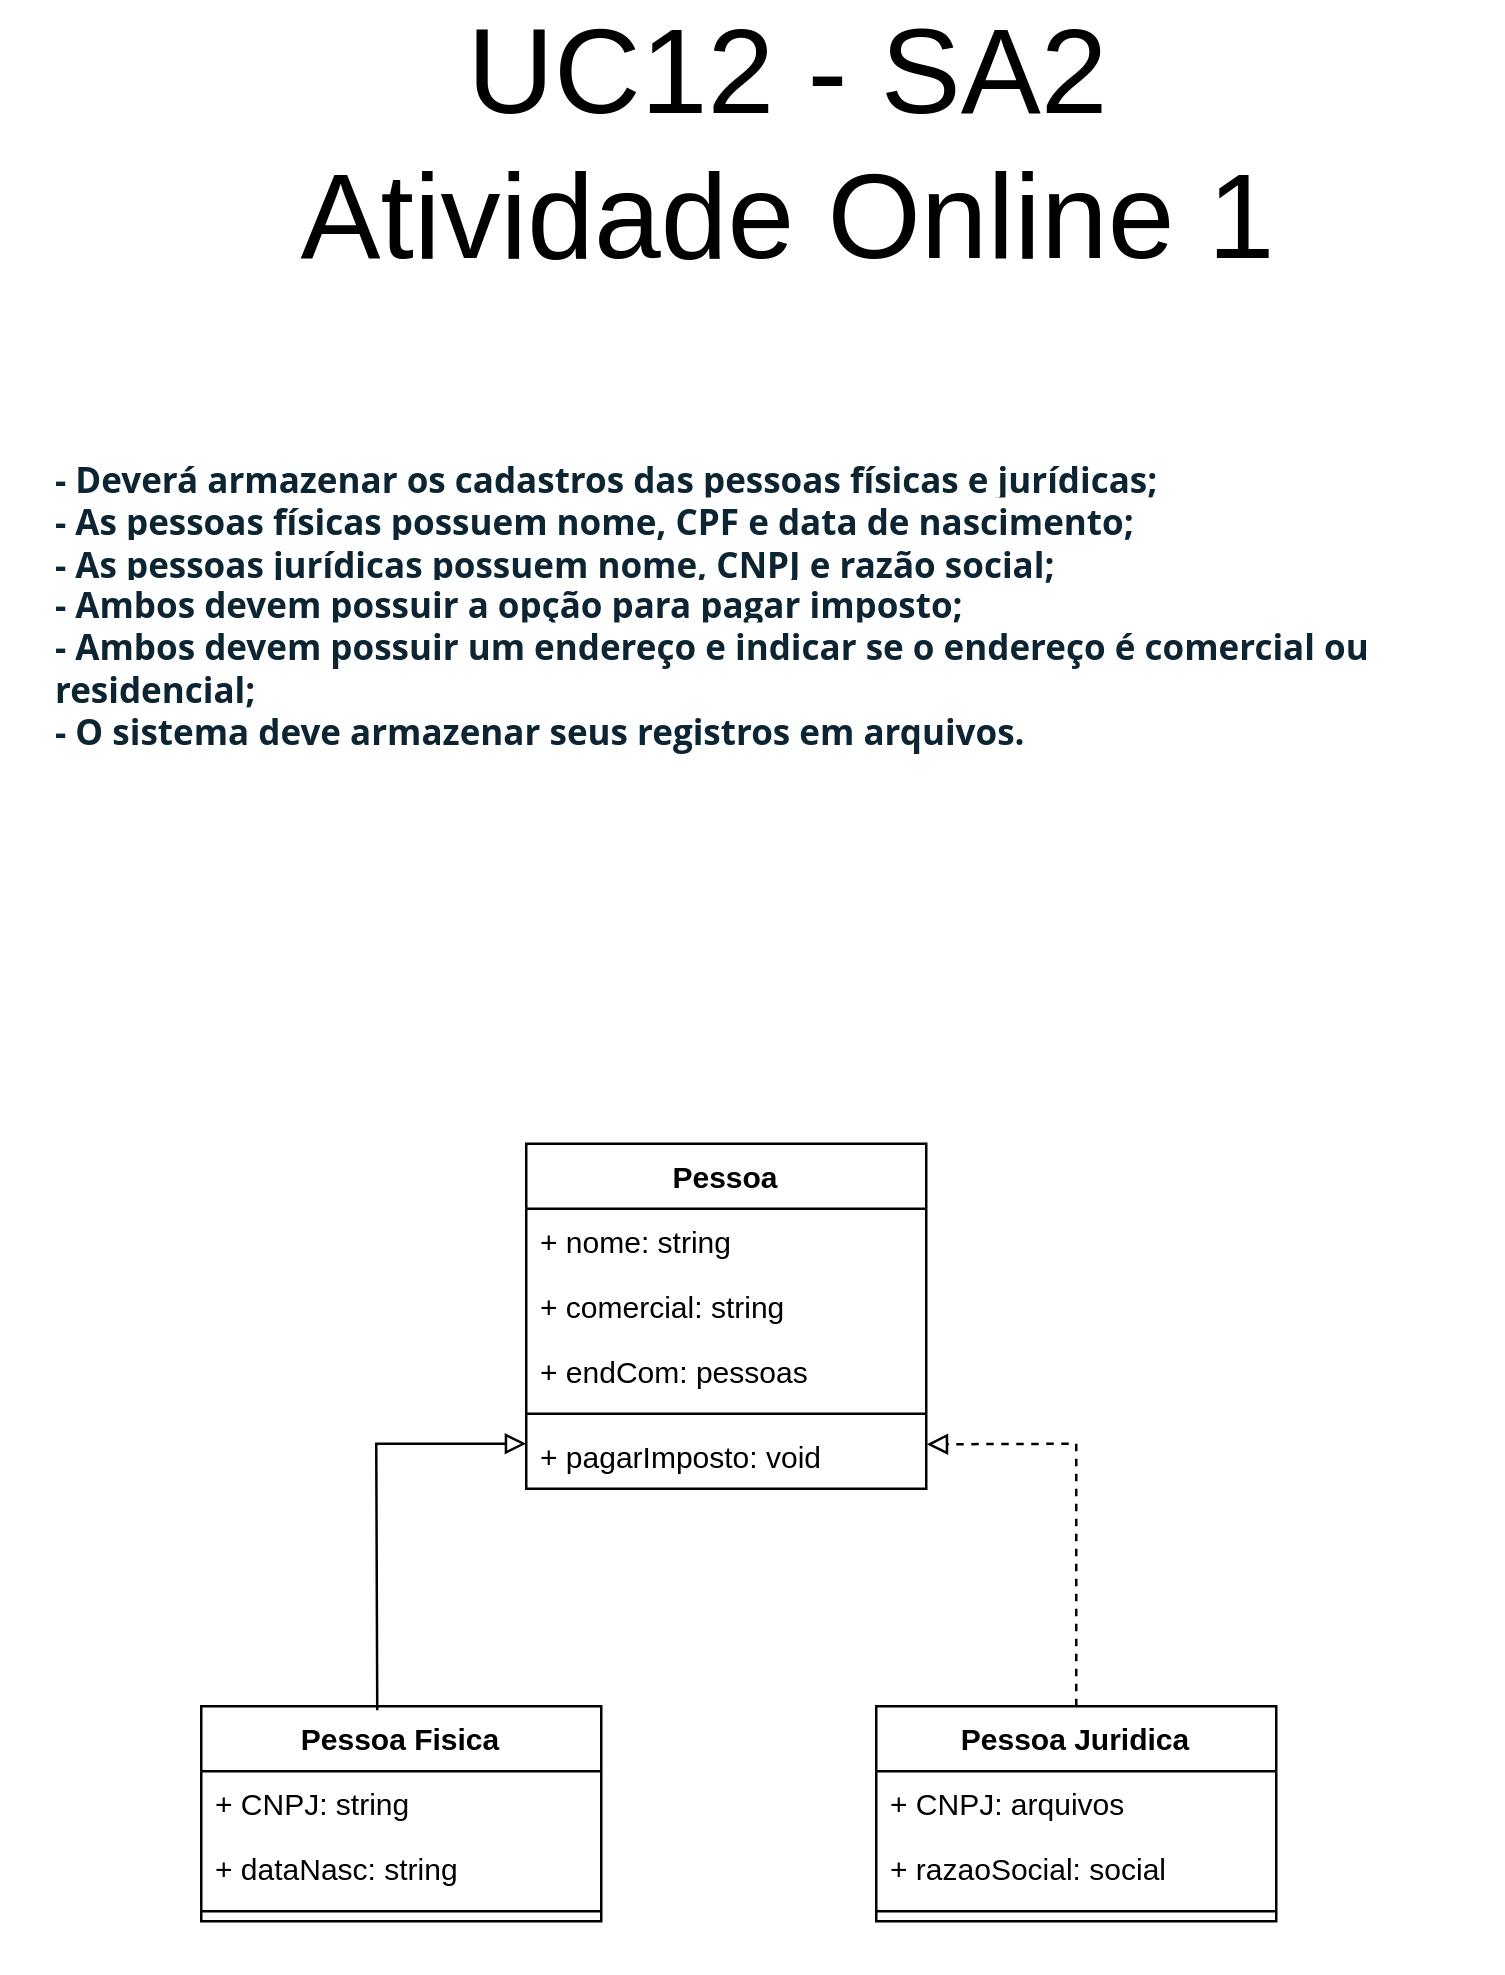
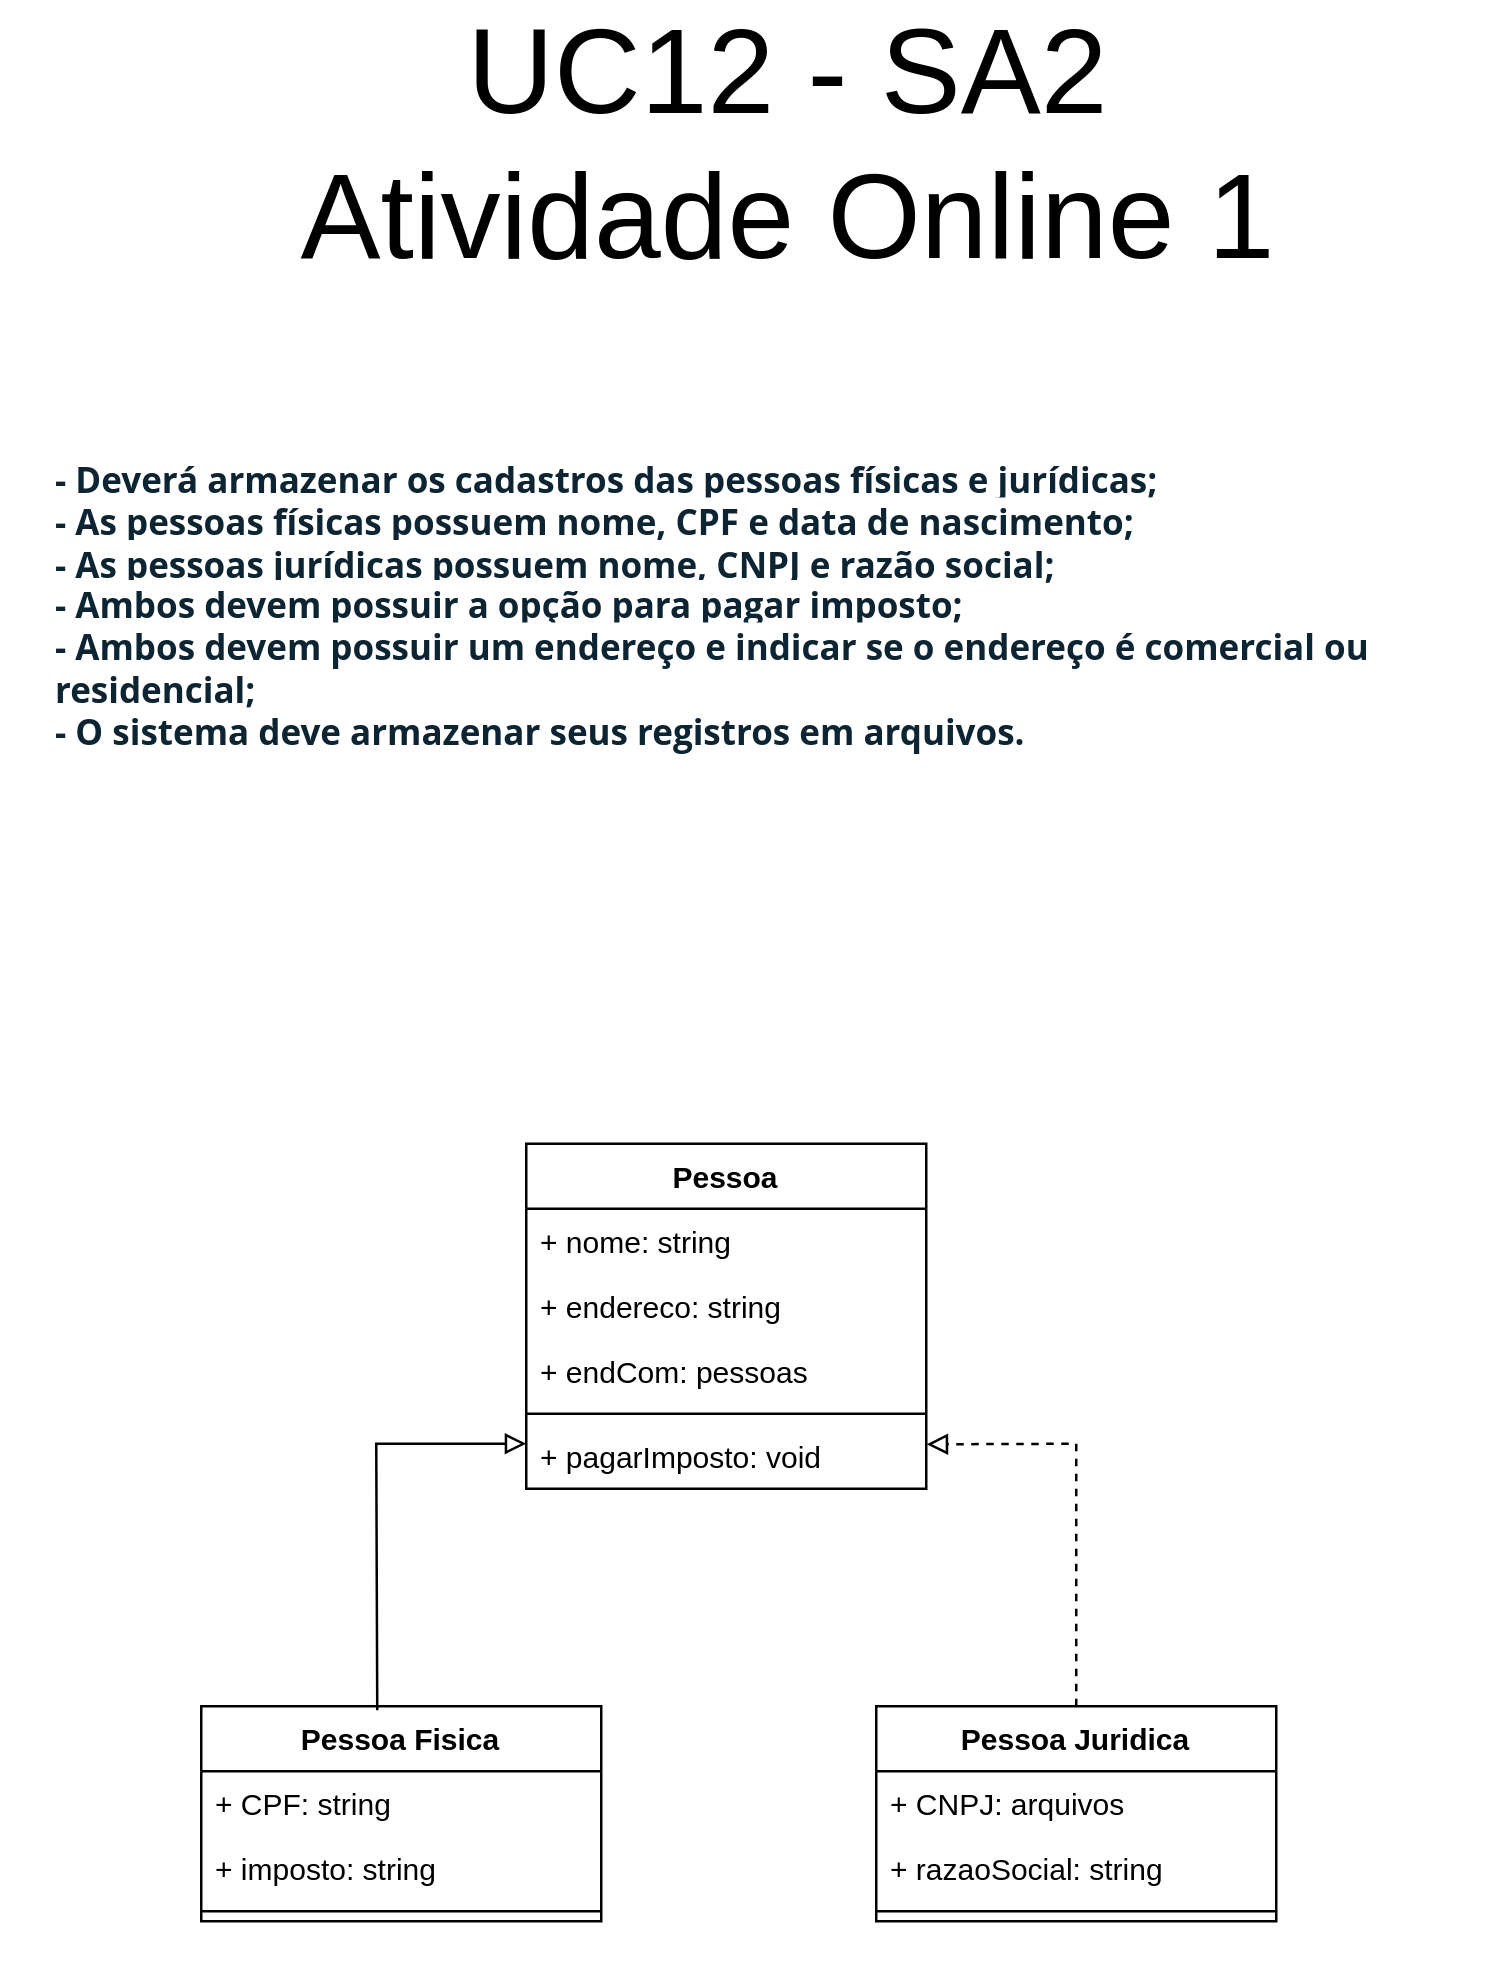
node "+ comercial: string": label "+ comercial: string" -> "+ endereco: string"
node "+ CNPJ: string": label "+ CNPJ: string" -> "+ CPF: string"
node "+ dataNasc: string": label "+ dataNasc: string" -> "+ imposto: string"
node "+ razaoSocial: social": label "+ razaoSocial: social" -> "+ razaoSocial: string"
